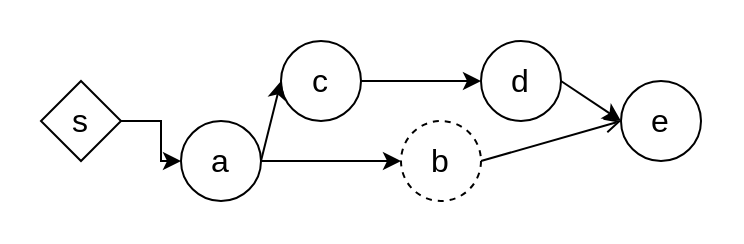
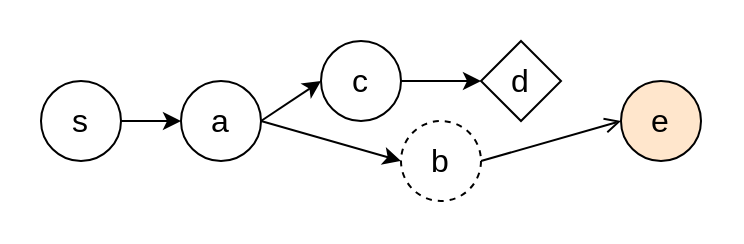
node "c": moved (321, 81) -> (361, 81)
node "d": shape ellipse -> diamond
edge "d" -> "e": removed
node "s": shape diamond -> ellipse
node "e": fillcolor #ffffff -> #ffe6cc
node "a": moved (221, 161) -> (221, 121)
